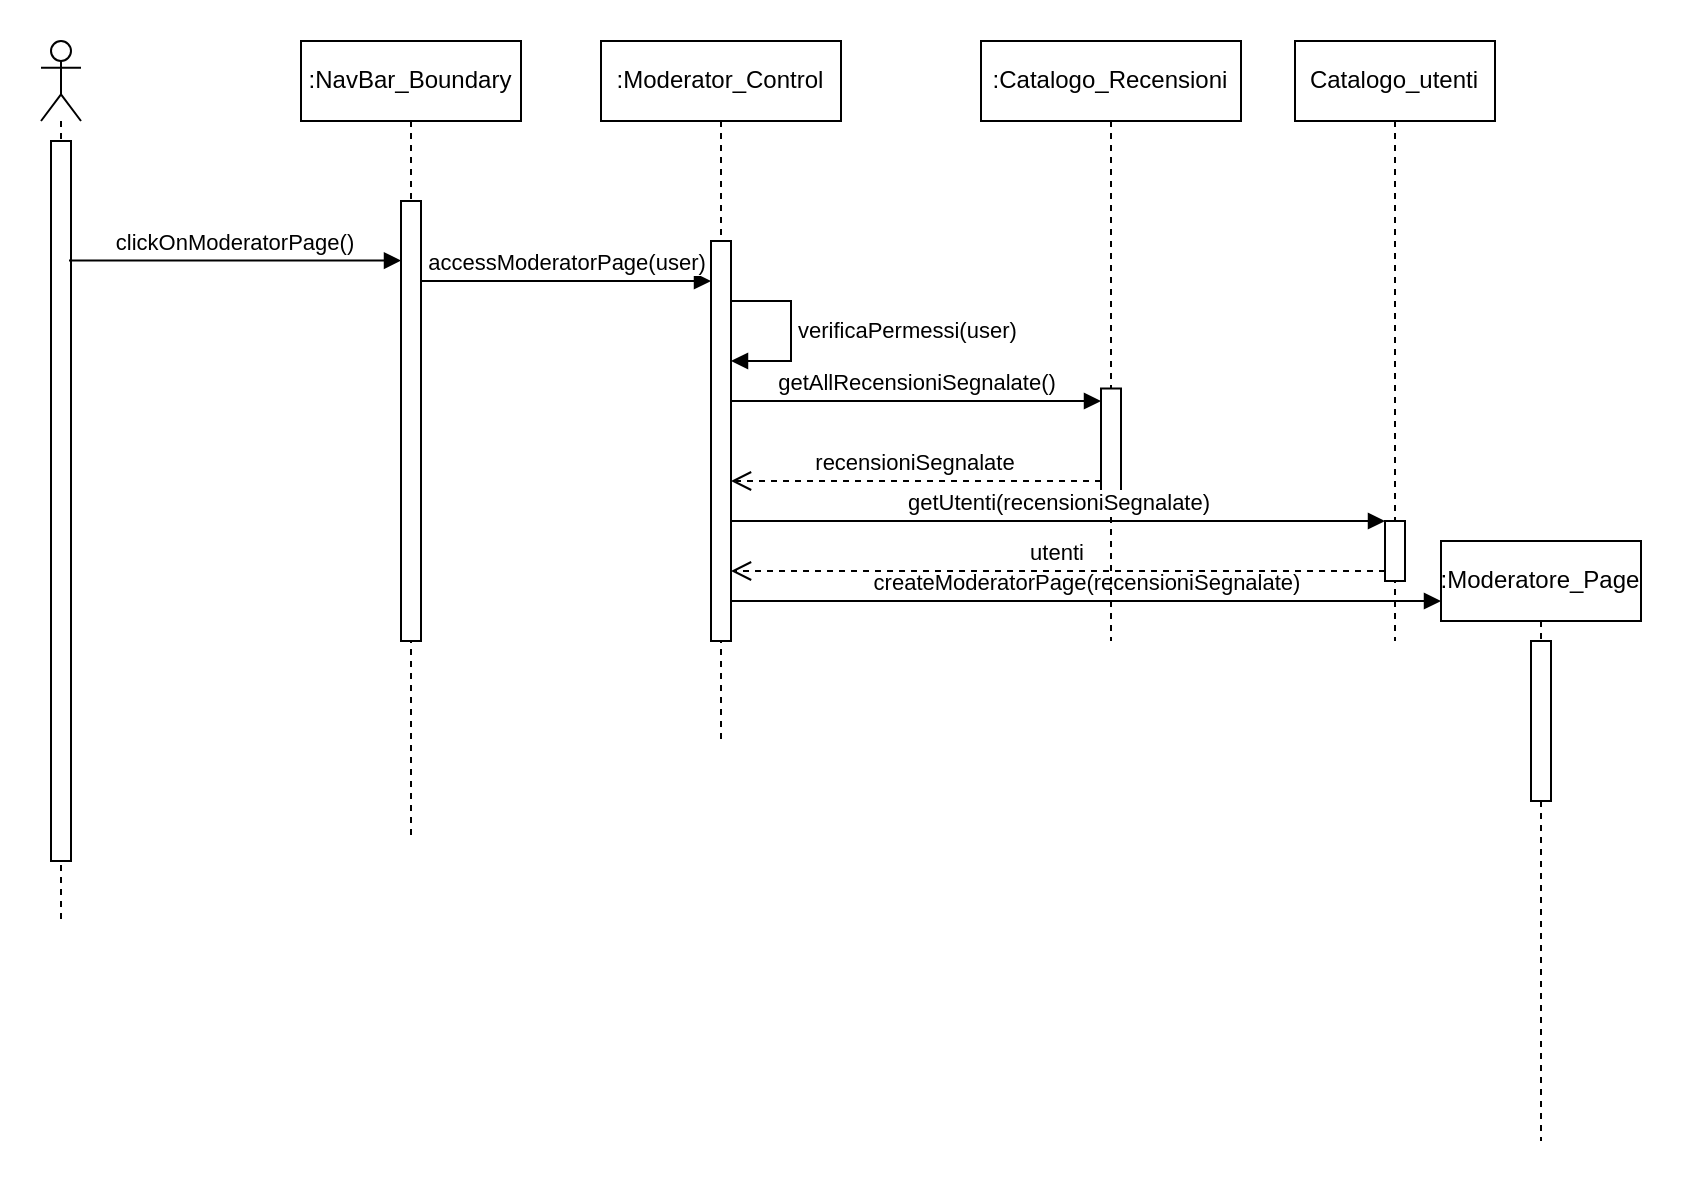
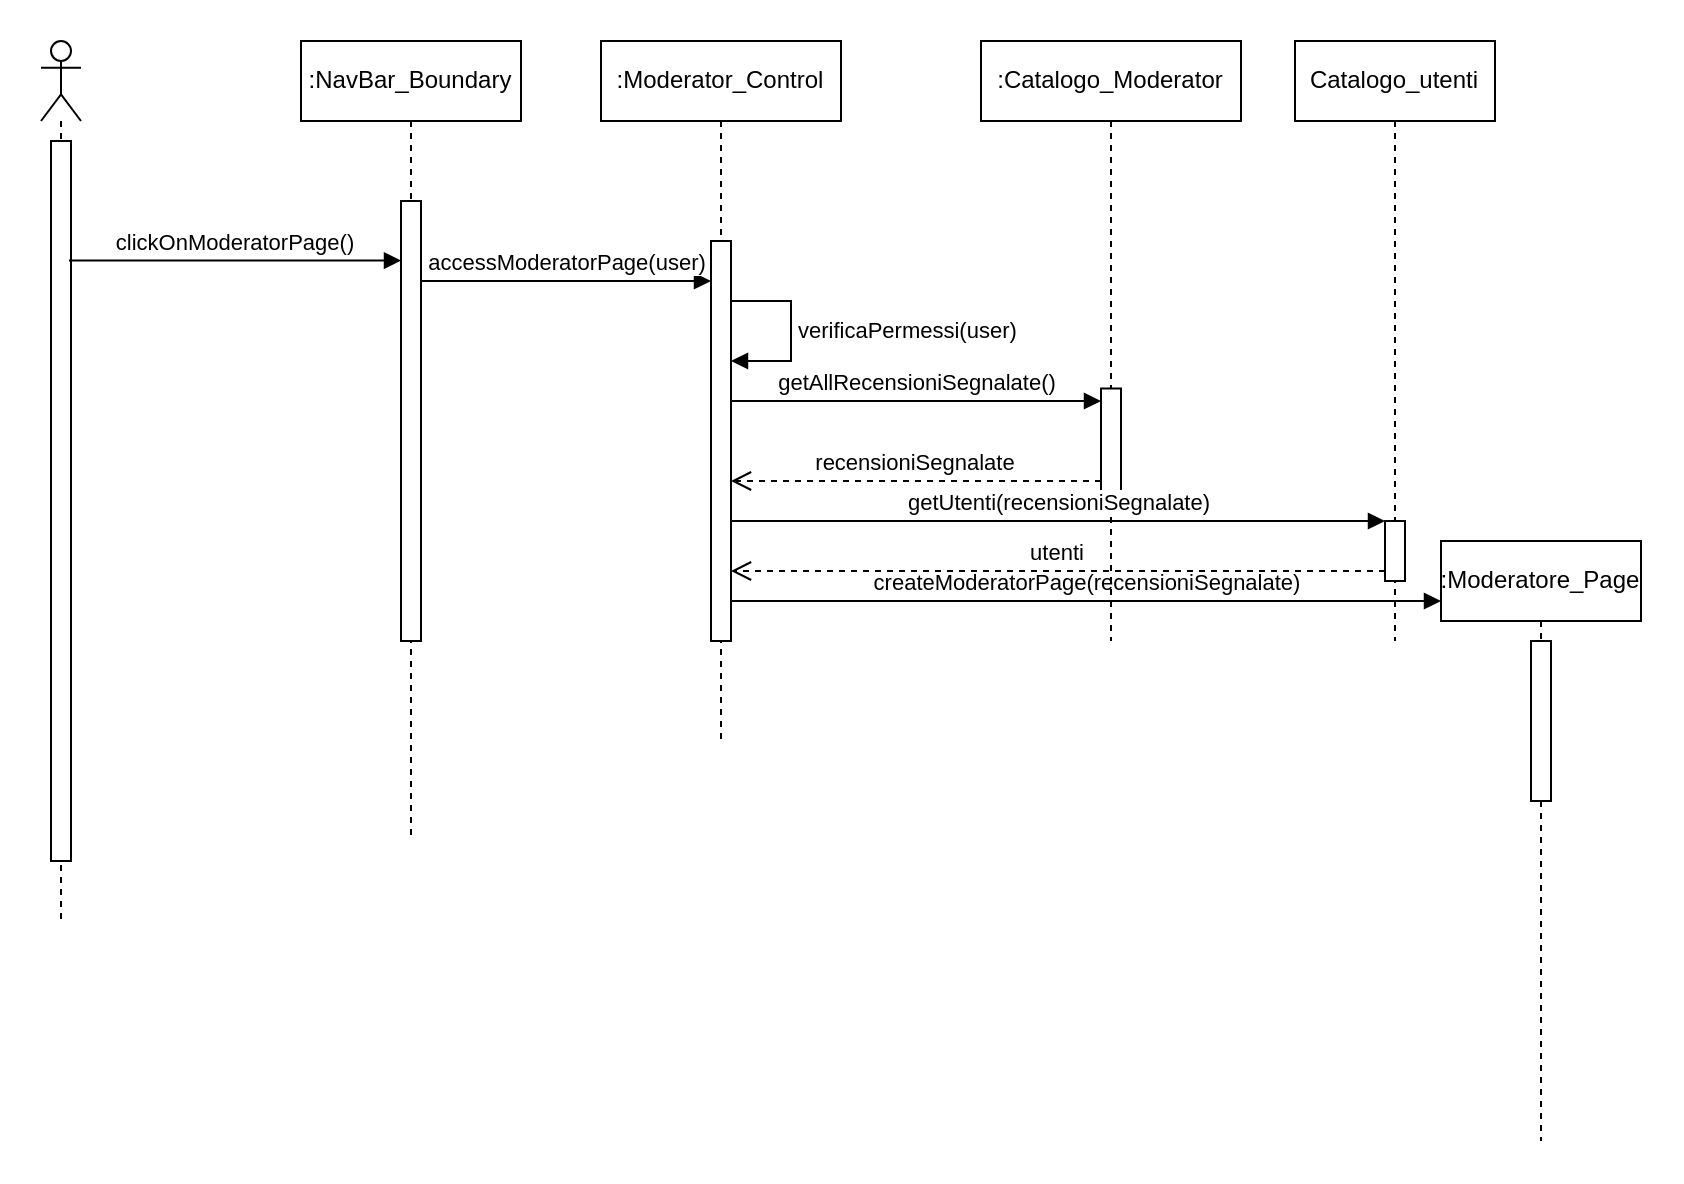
node ":Catalogo_Recensioni": label ":Catalogo_Recensioni" -> ":Catalogo_Moderator"
